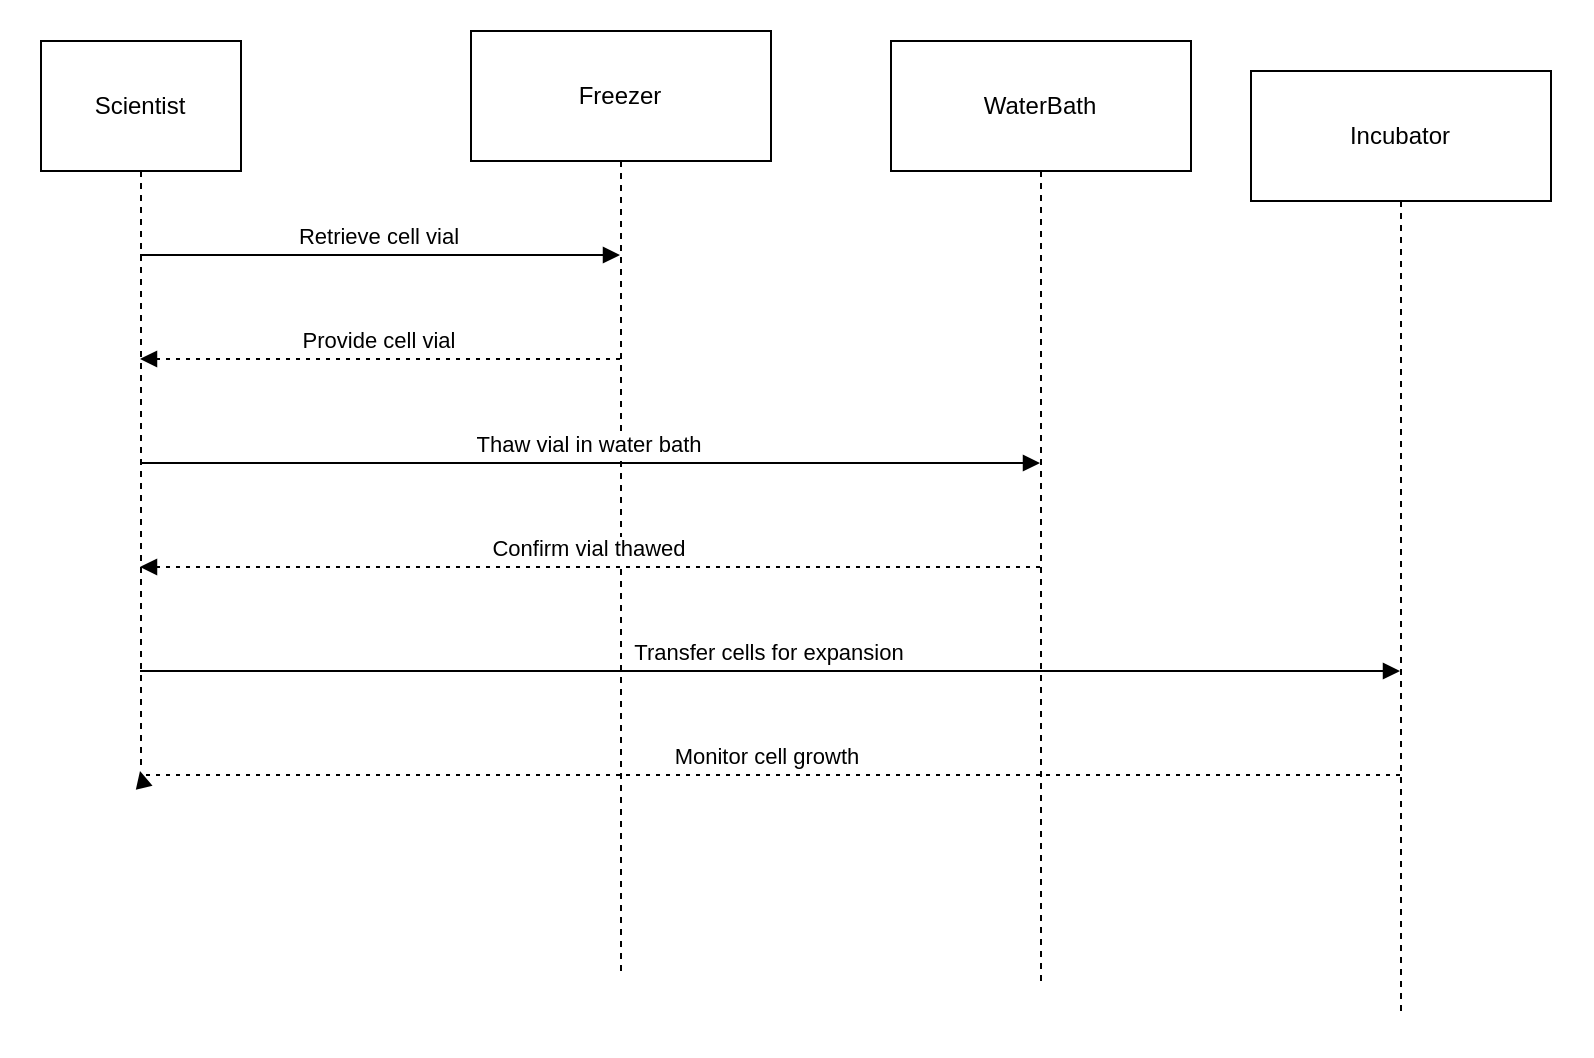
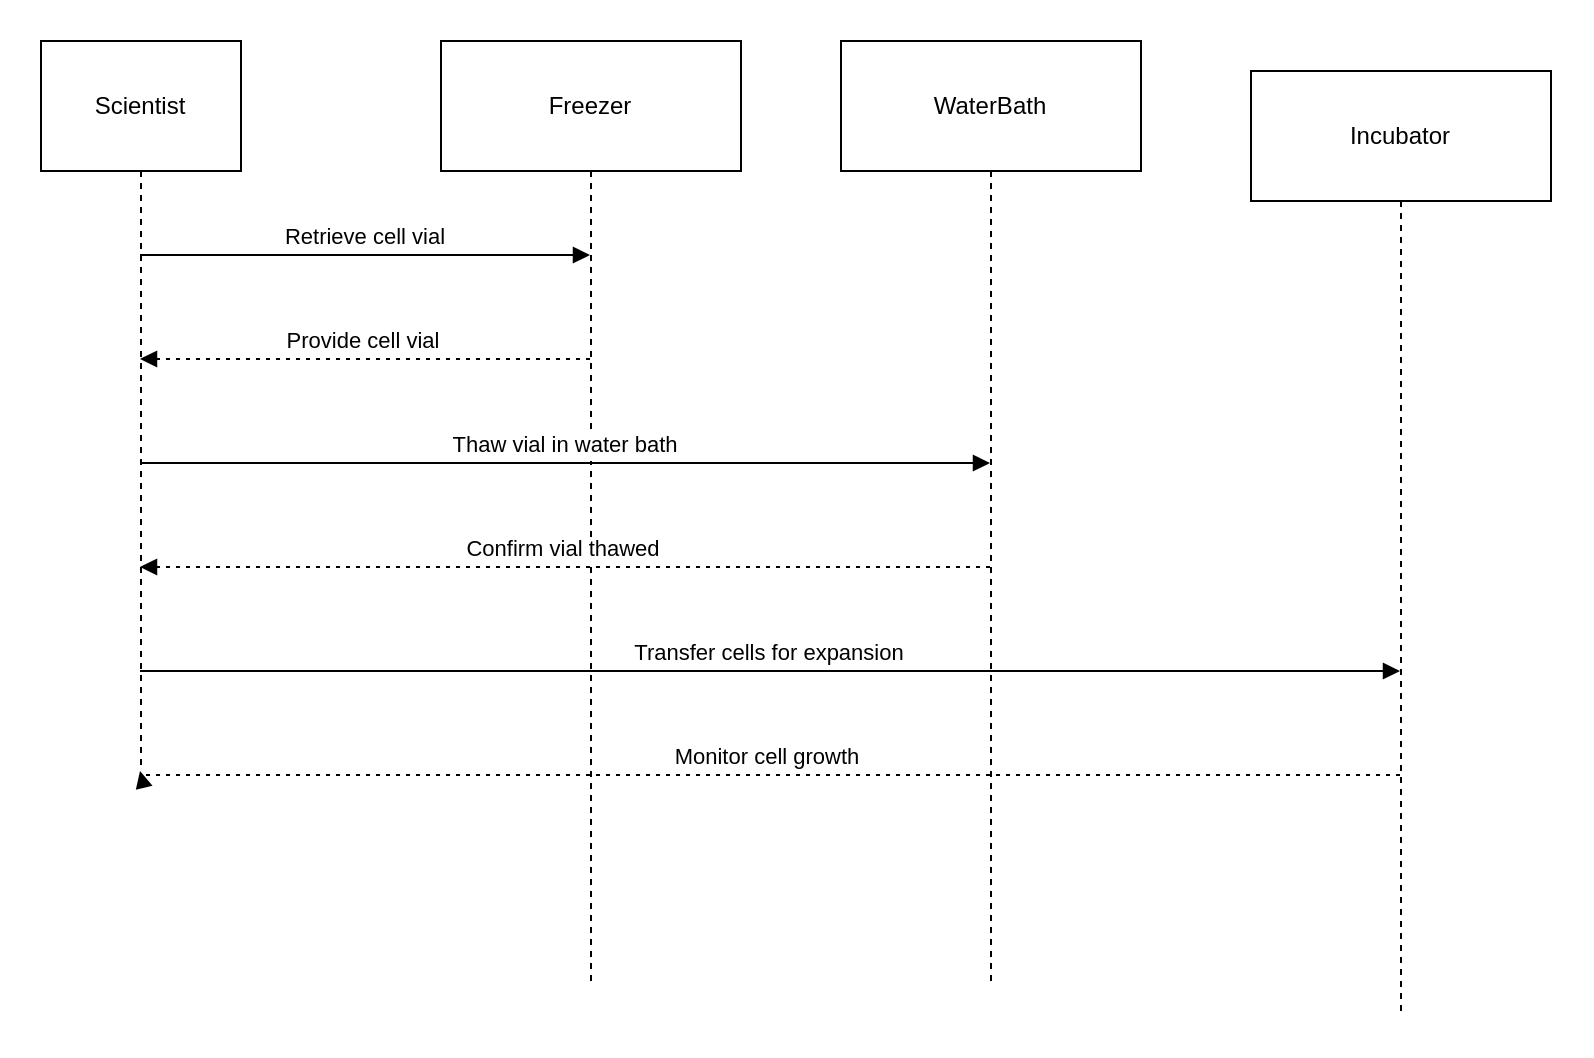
node "Freezer": moved (621, 503) -> (591, 513)
node "WaterBath": moved (1041, 513) -> (991, 513)
